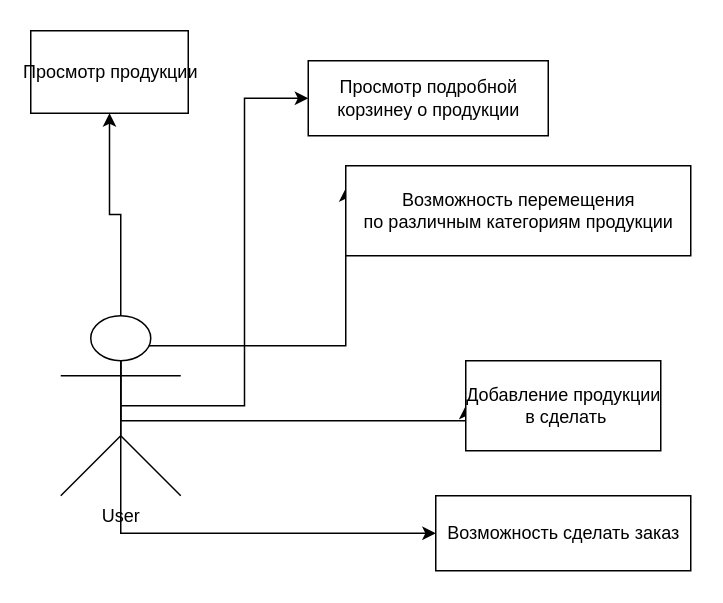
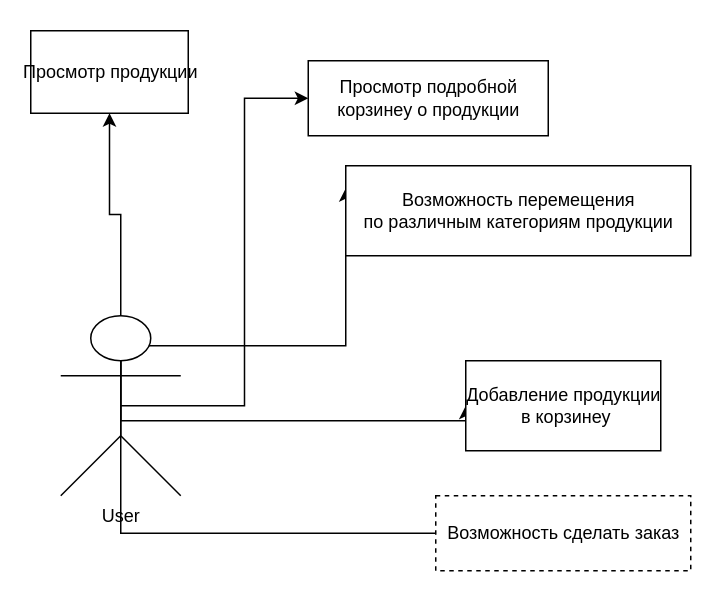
node "Добавление продукции в сделать": label "Добавление продукции в сделать" -> "Добавление продукции в корзинеу"
edge "User" -> "Возможность сделать заказ": arrowhead classic -> none
node "Возможность сделать заказ": style solid -> dashed
